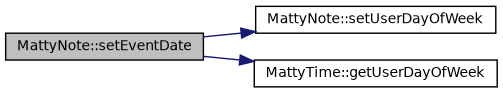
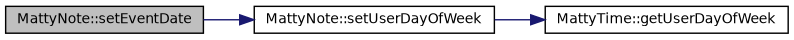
edge "MattyNote::setEventDate" -> "MattyTime::getUserDayOfWeek": now "MattyNote::setUserDayOfWeek" -> "MattyTime::getUserDayOfWeek"
